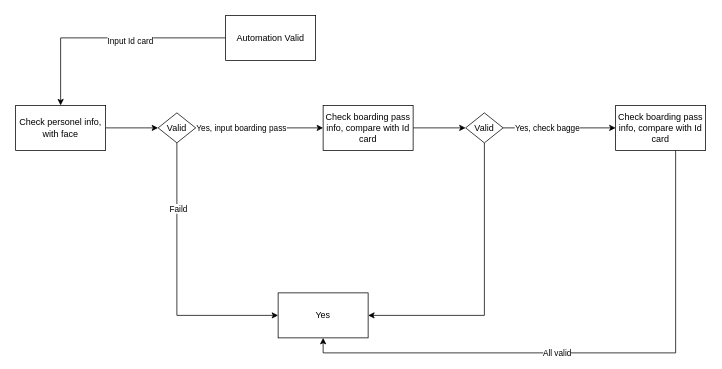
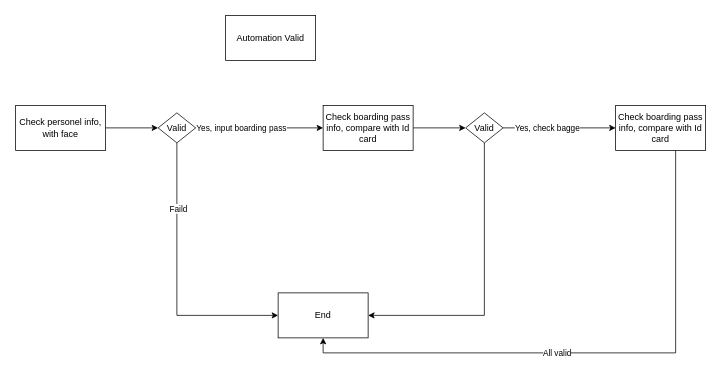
edge "Automation Valid" -> "Check personel info, with face": removed, label "Input Id card"
node "Yes": label "Yes" -> "End"
